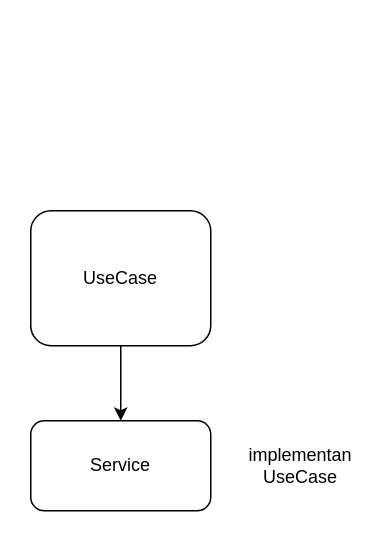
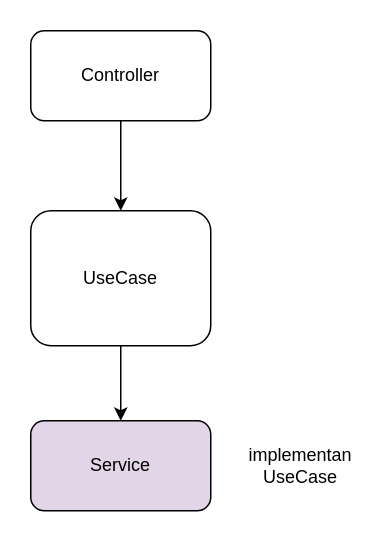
node "Controller": added
edge "Controller" -> "UseCase": added
node "Service": fillcolor #ffffff -> #e1d5e7
